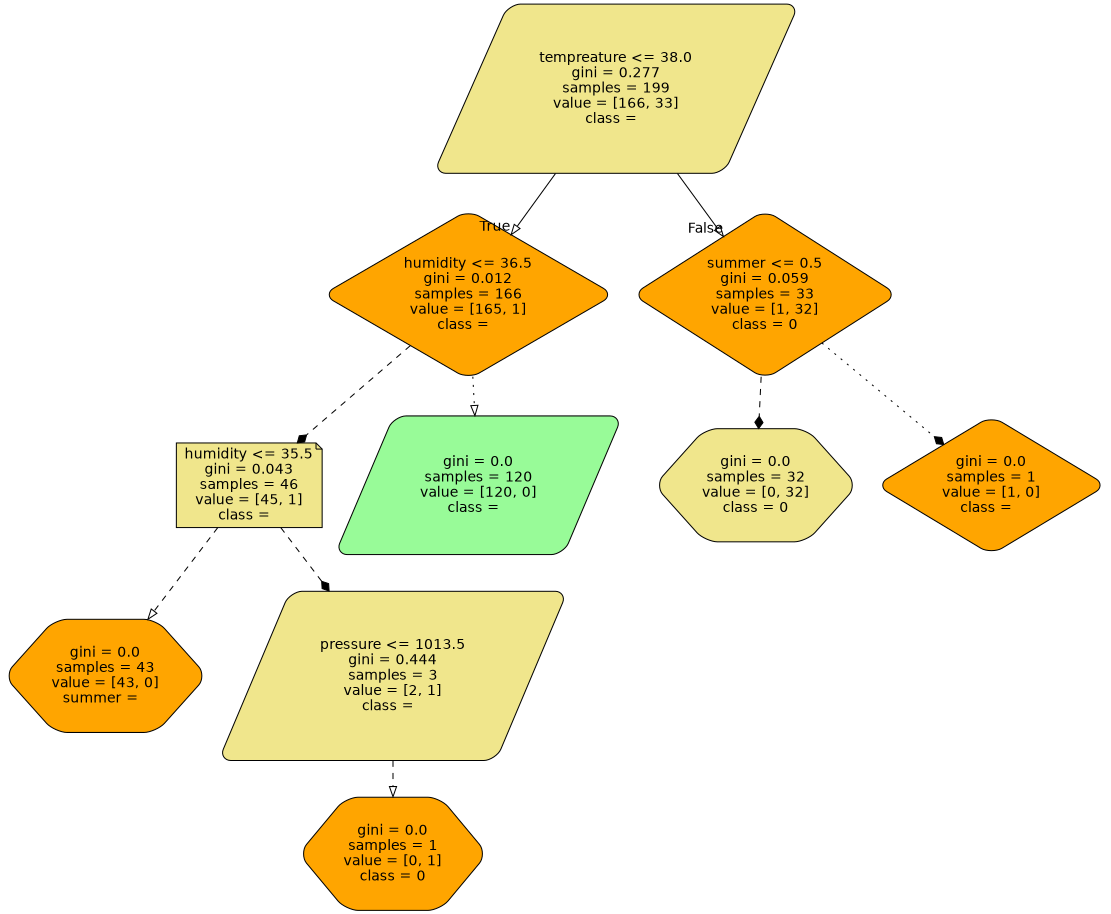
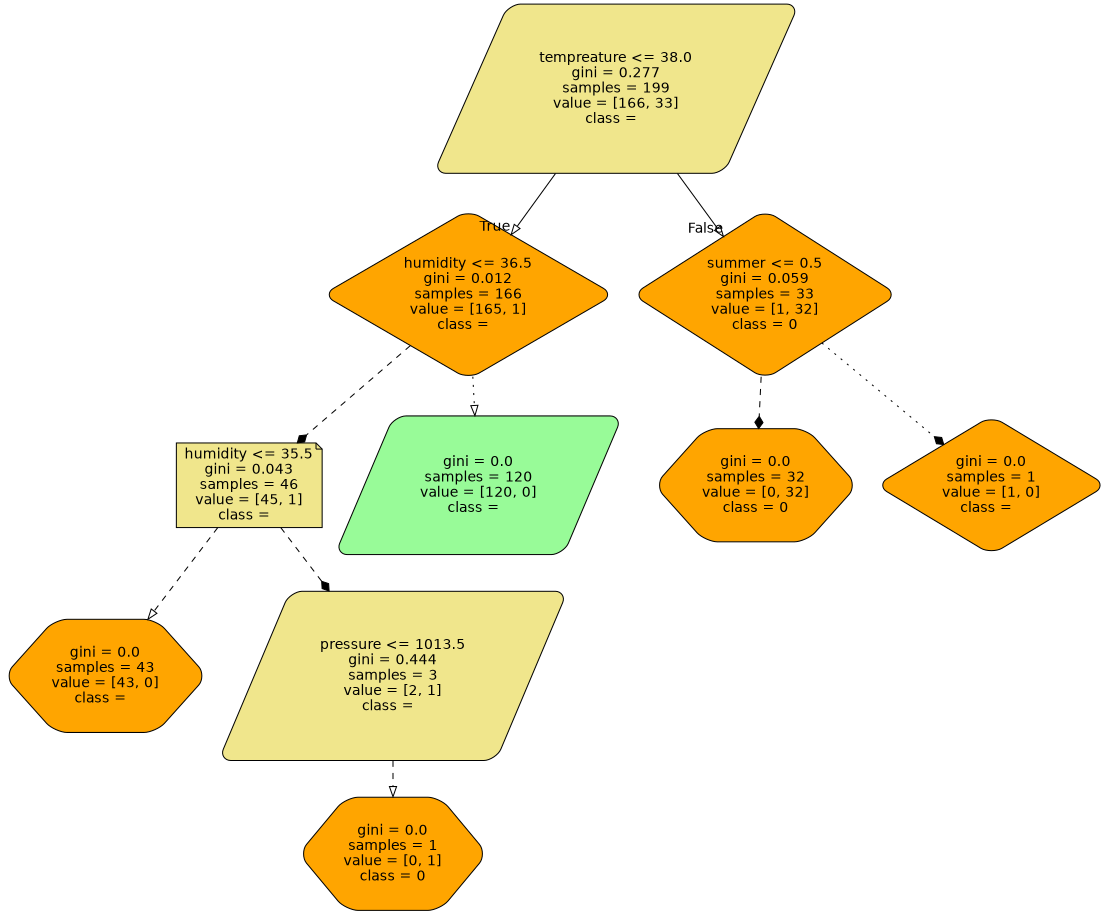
node "gini = 0.0 samples = 32 value = [0, 32] class = 0": fillcolor khaki -> orange
node "gini = 0.0 samples = 43 value = [43, 0] summer =": label "gini = 0.0 samples = 43 value = [43, 0] summer =" -> "gini = 0.0 samples = 43 value = [43, 0] class ="
